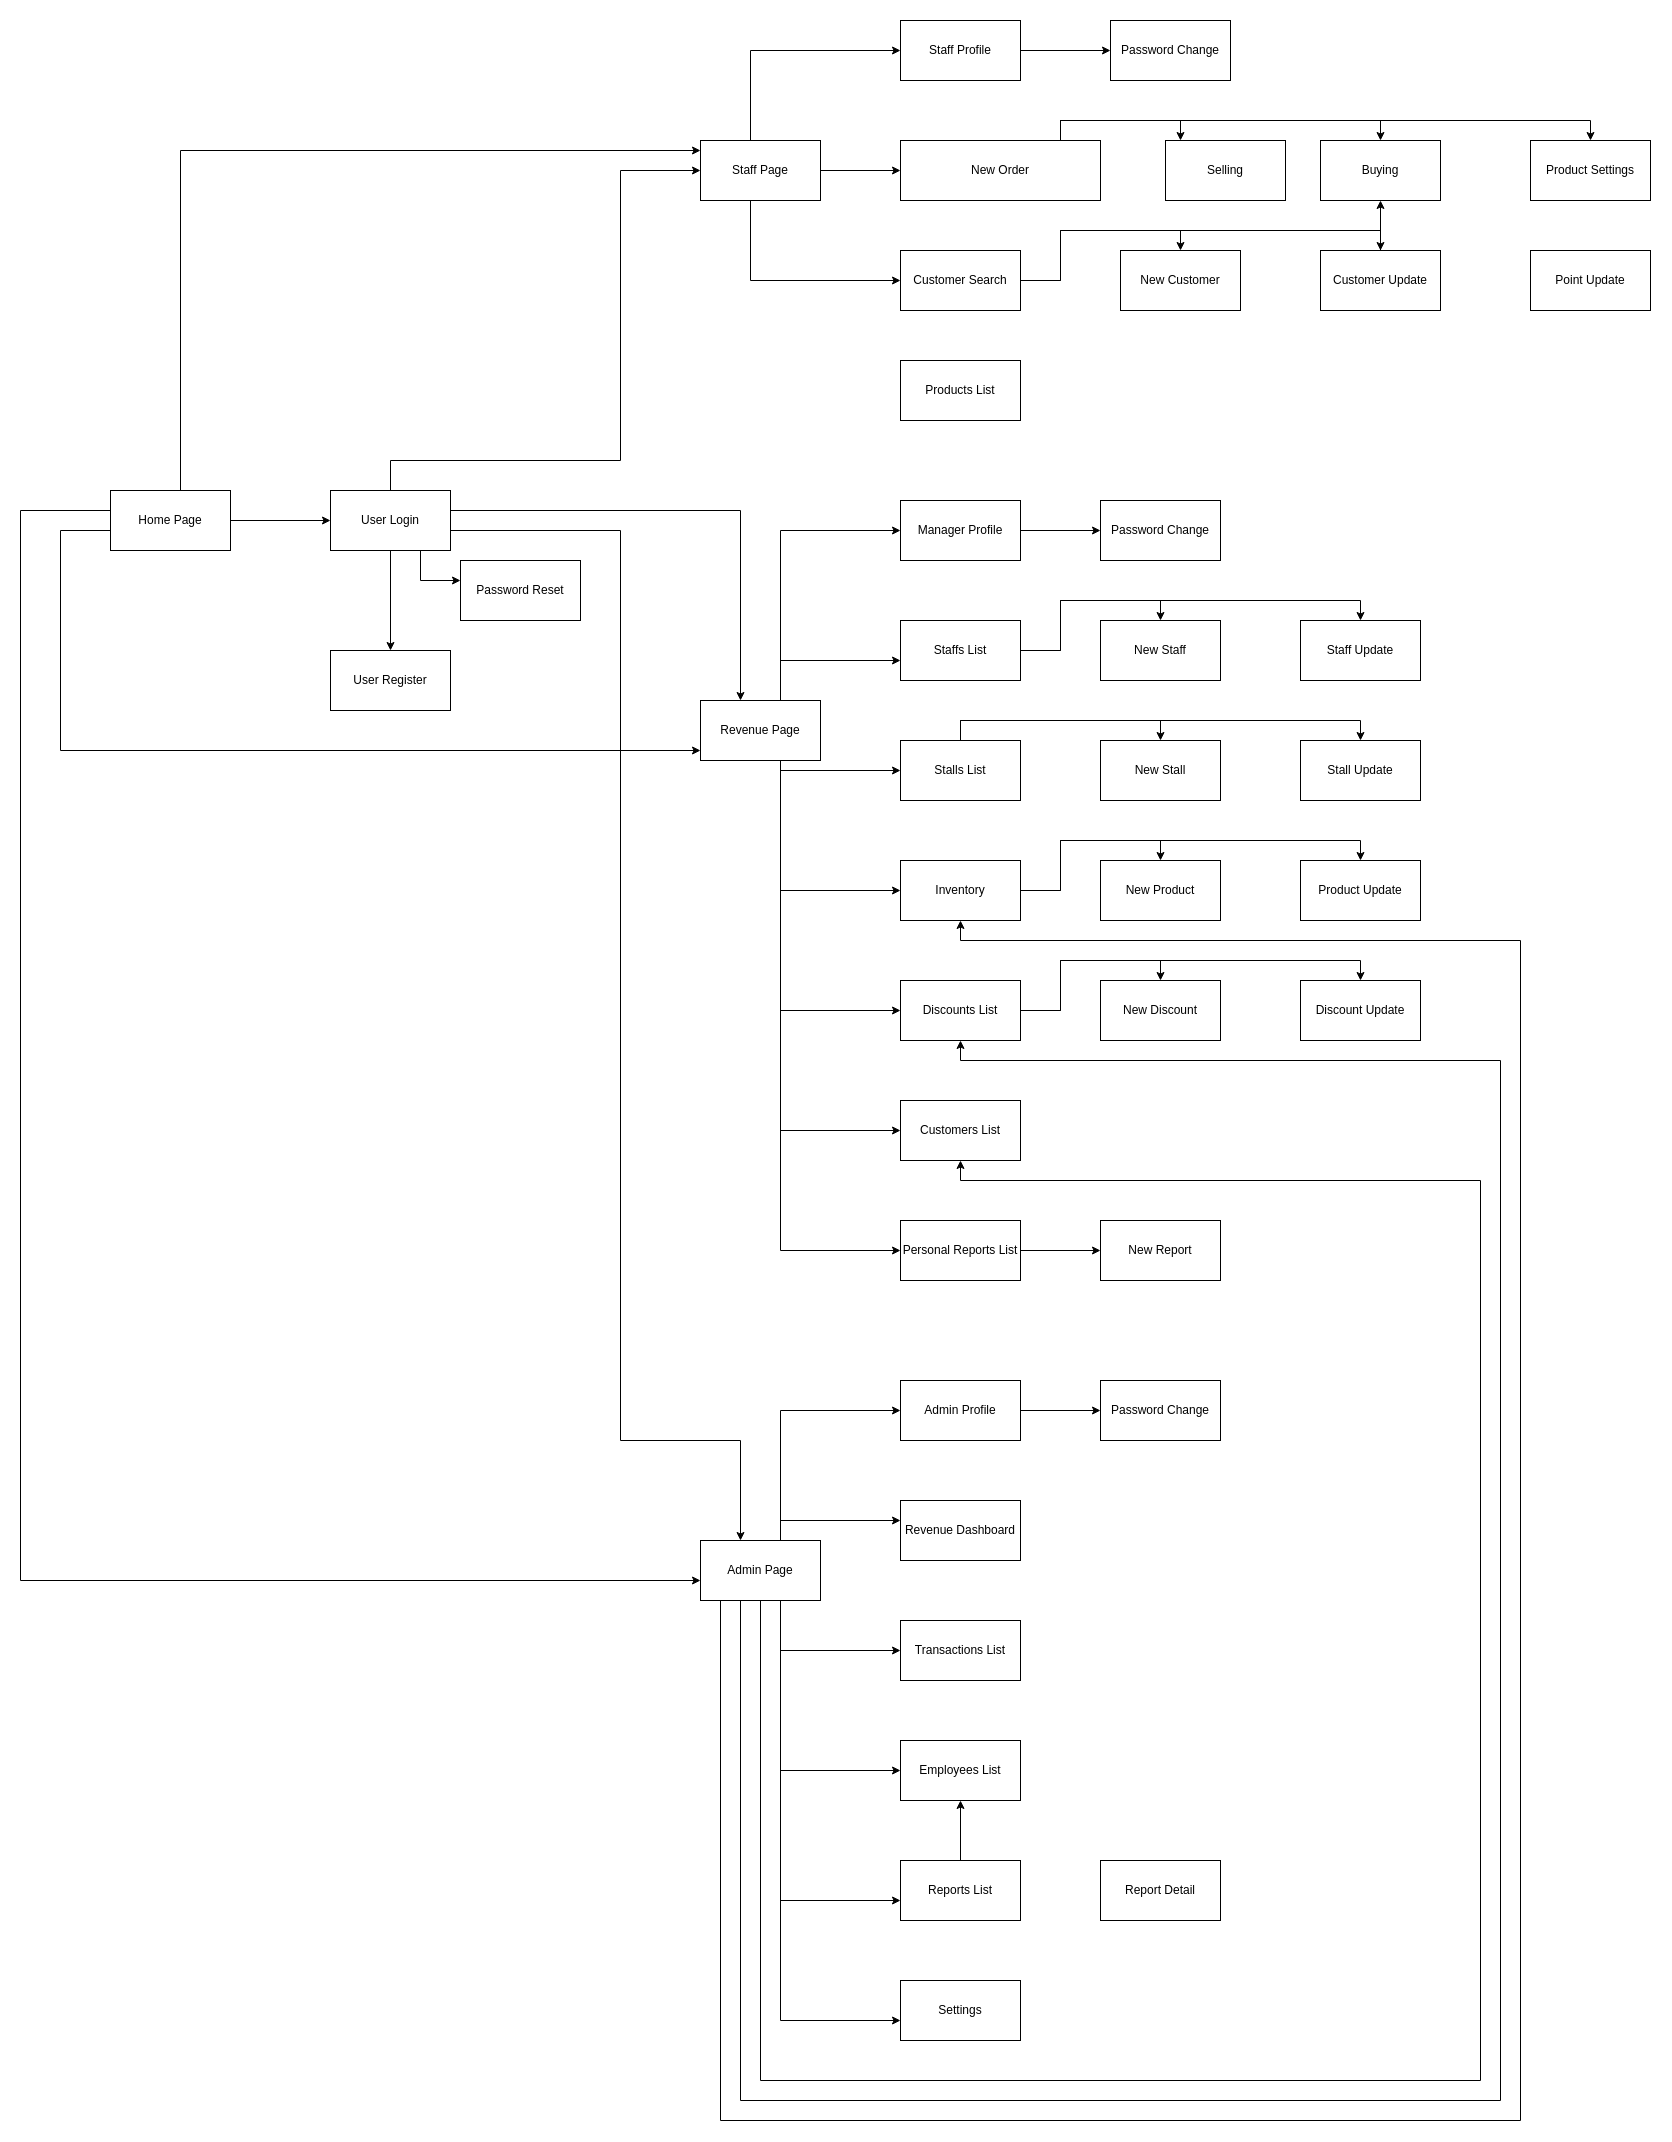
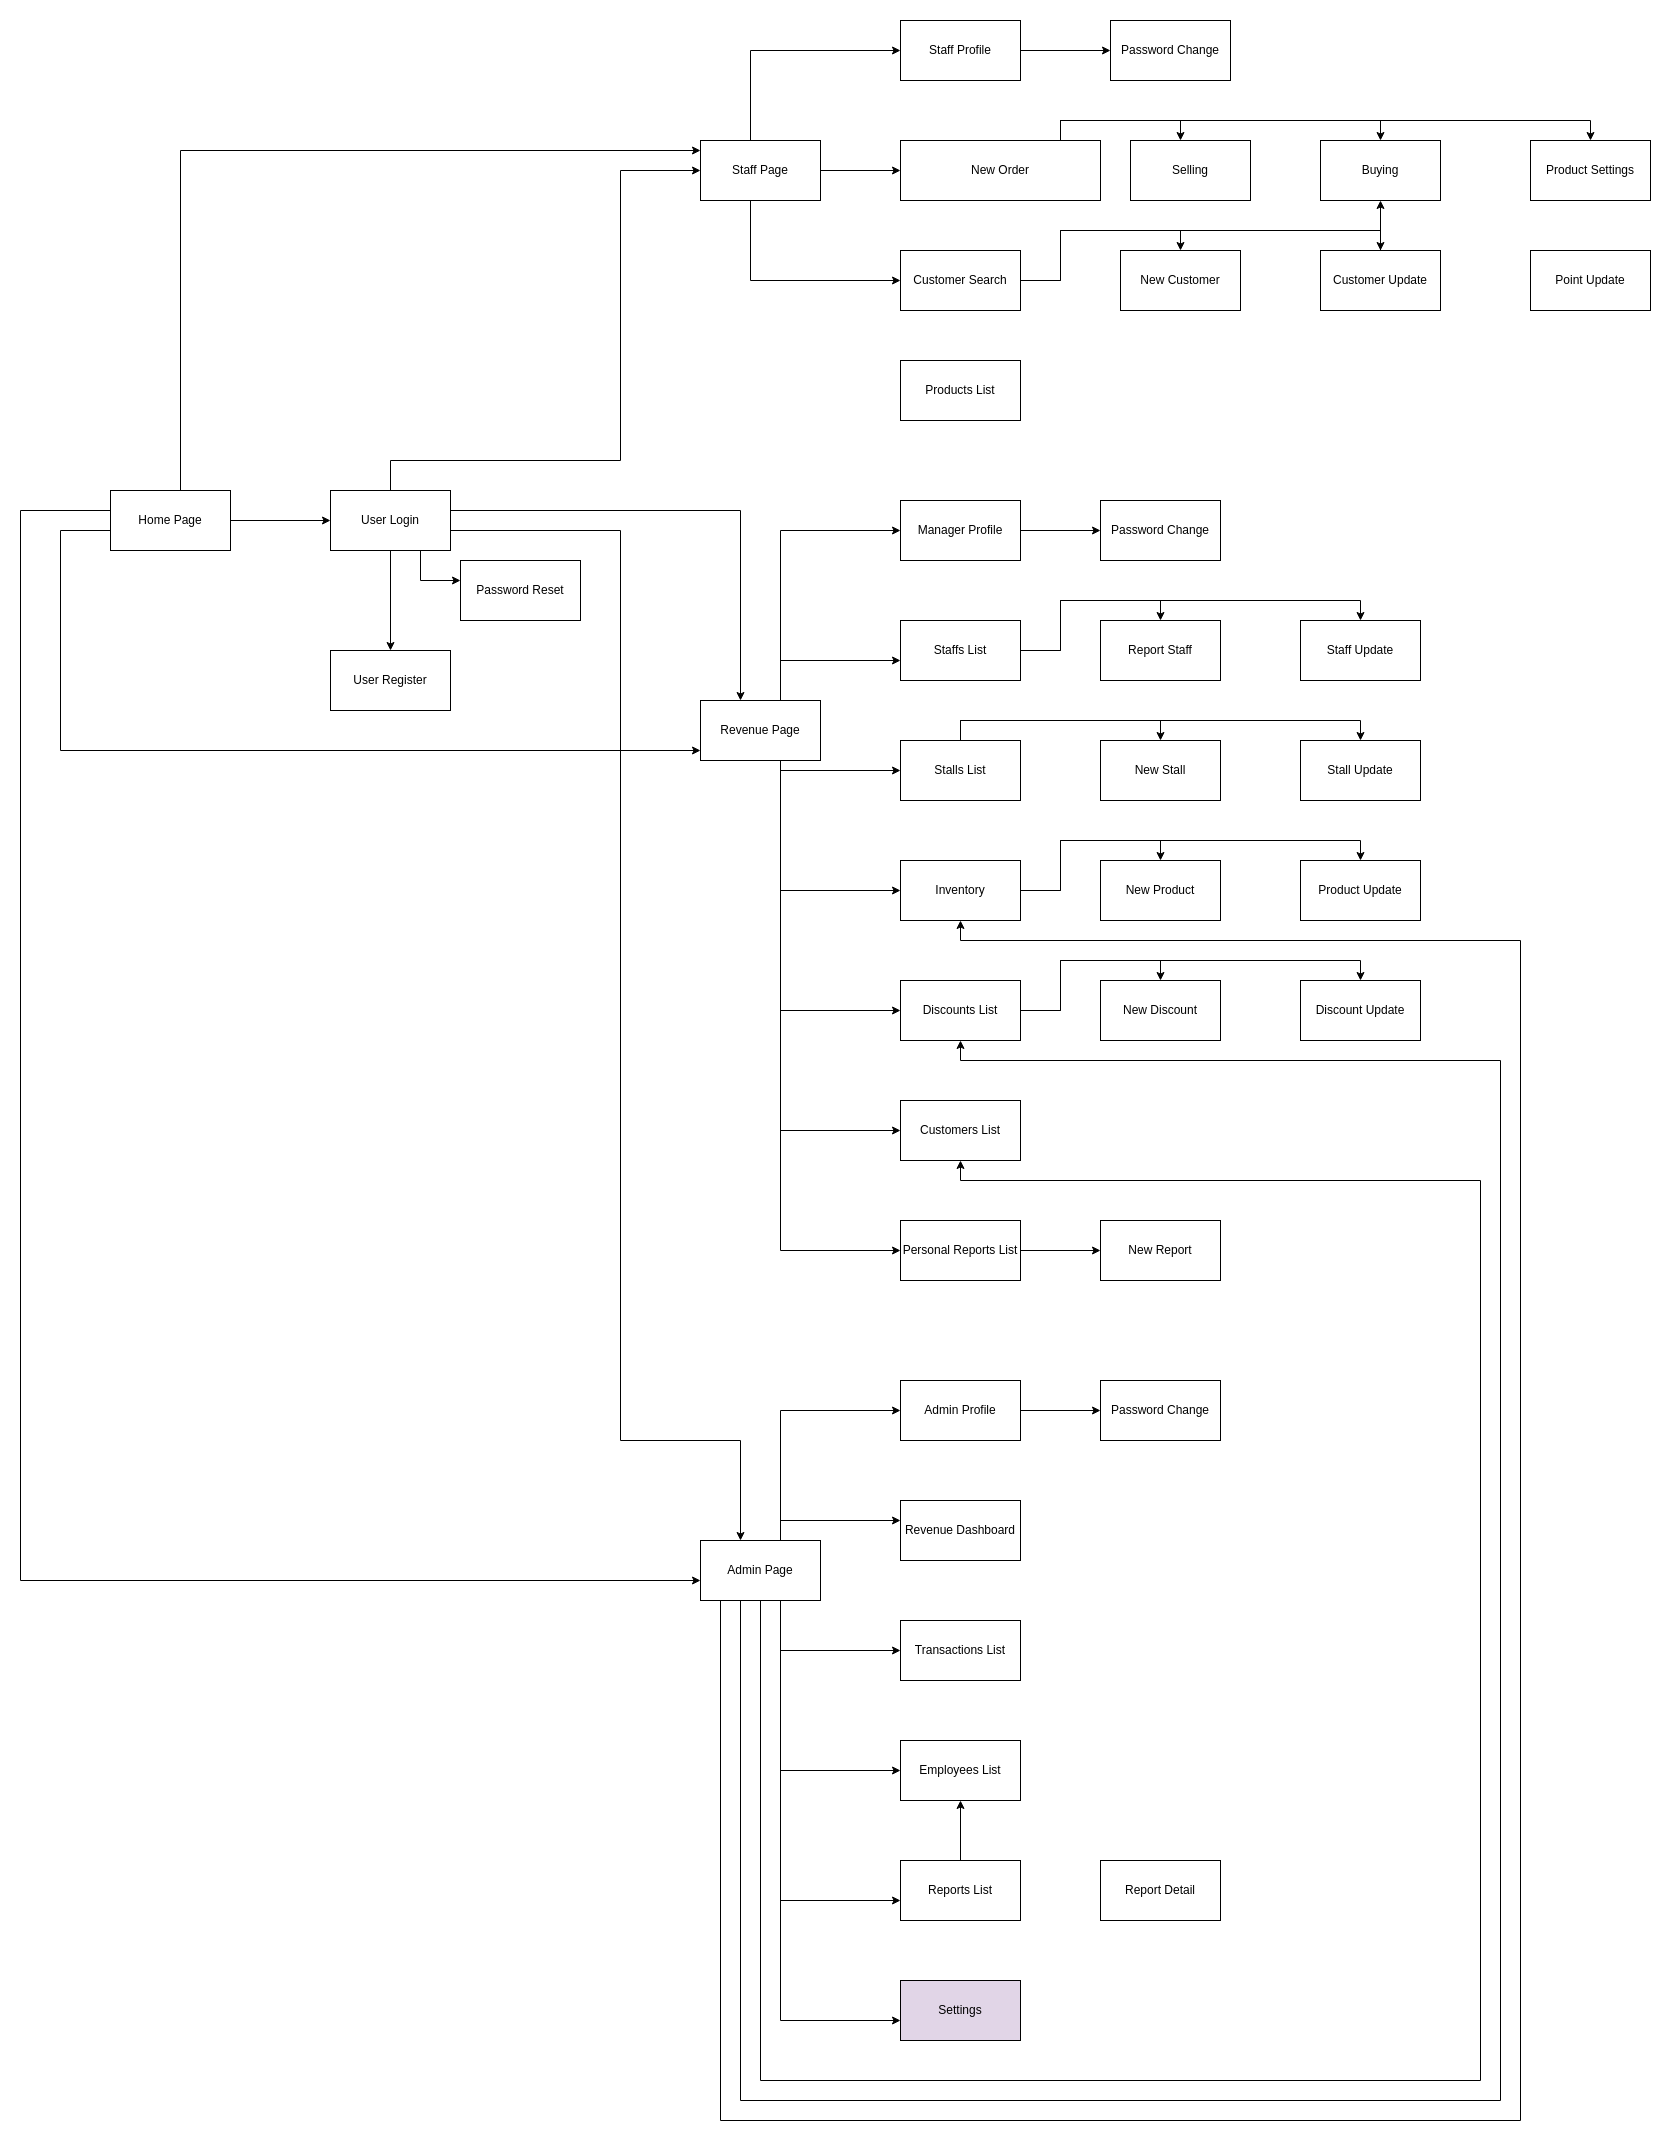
node "Selling": moved (1226, 171) -> (1191, 171)
node "New Staff": label "New Staff" -> "Report Staff"
node "Settings": fillcolor #ffffff -> #e1d5e7
